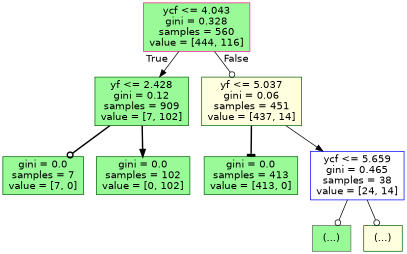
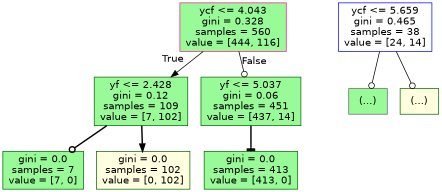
node "yf <= 2.428 gini = 0.12 samples = 909 value = [7, 102]": label "yf <= 2.428 gini = 0.12 samples = 909 value = [7, 102]" -> "yf <= 2.428 gini = 0.12 samples = 109 value = [7, 102]"
node "yf <= 5.037 gini = 0.06 samples = 451 value = [437, 14]": fillcolor lightyellow -> palegreen
edge "yf <= 5.037 gini = 0.06 samples = 451 value = [437, 14]" -> "ycf <= 5.659 gini = 0.465 samples = 38 value = [24, 14]": removed
node "gini = 0.0 samples = 102 value = [0, 102]": fillcolor palegreen -> lightyellow
